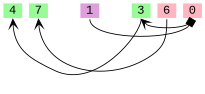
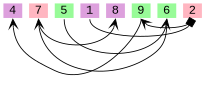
node "4": fillcolor palegreen -> plum
node "7": fillcolor palegreen -> lightpink
node "5": added
node "8": added
node "3": label "3" -> "9"
node "6": fillcolor lightpink -> palegreen
node "0": label "0" -> "2"
